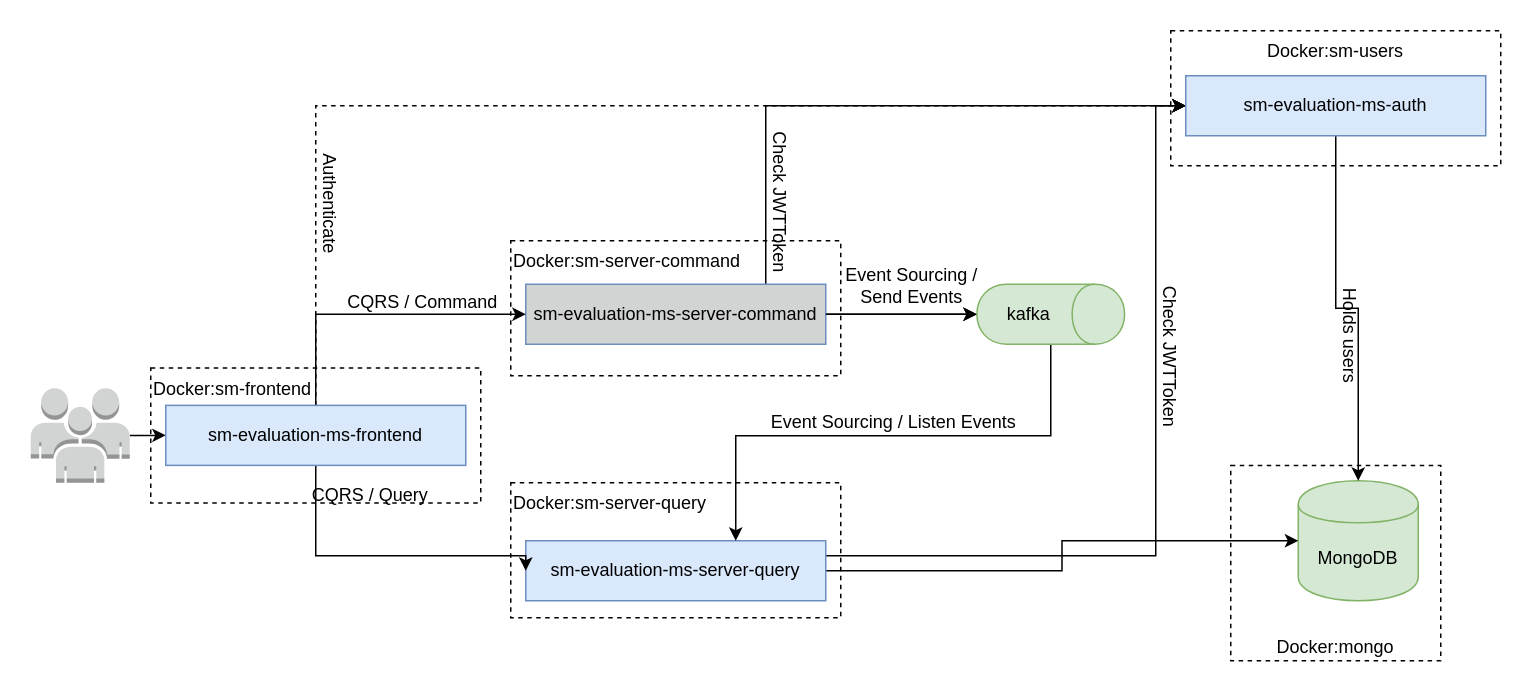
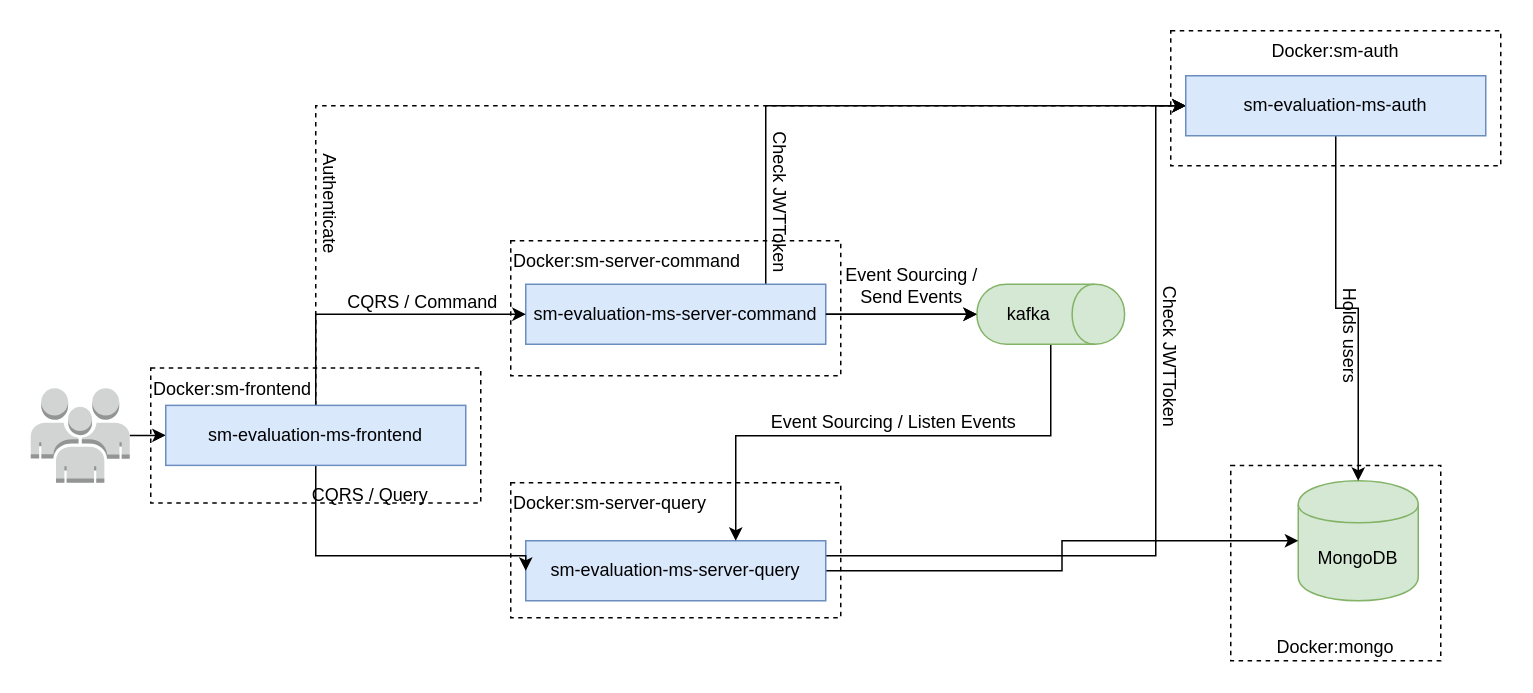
node "Docker:sm-users": label "Docker:sm-users" -> "Docker:sm-auth"
node "sm-evaluation-ms-server-command": fillcolor #d2d3d3 -> #dae8fc
